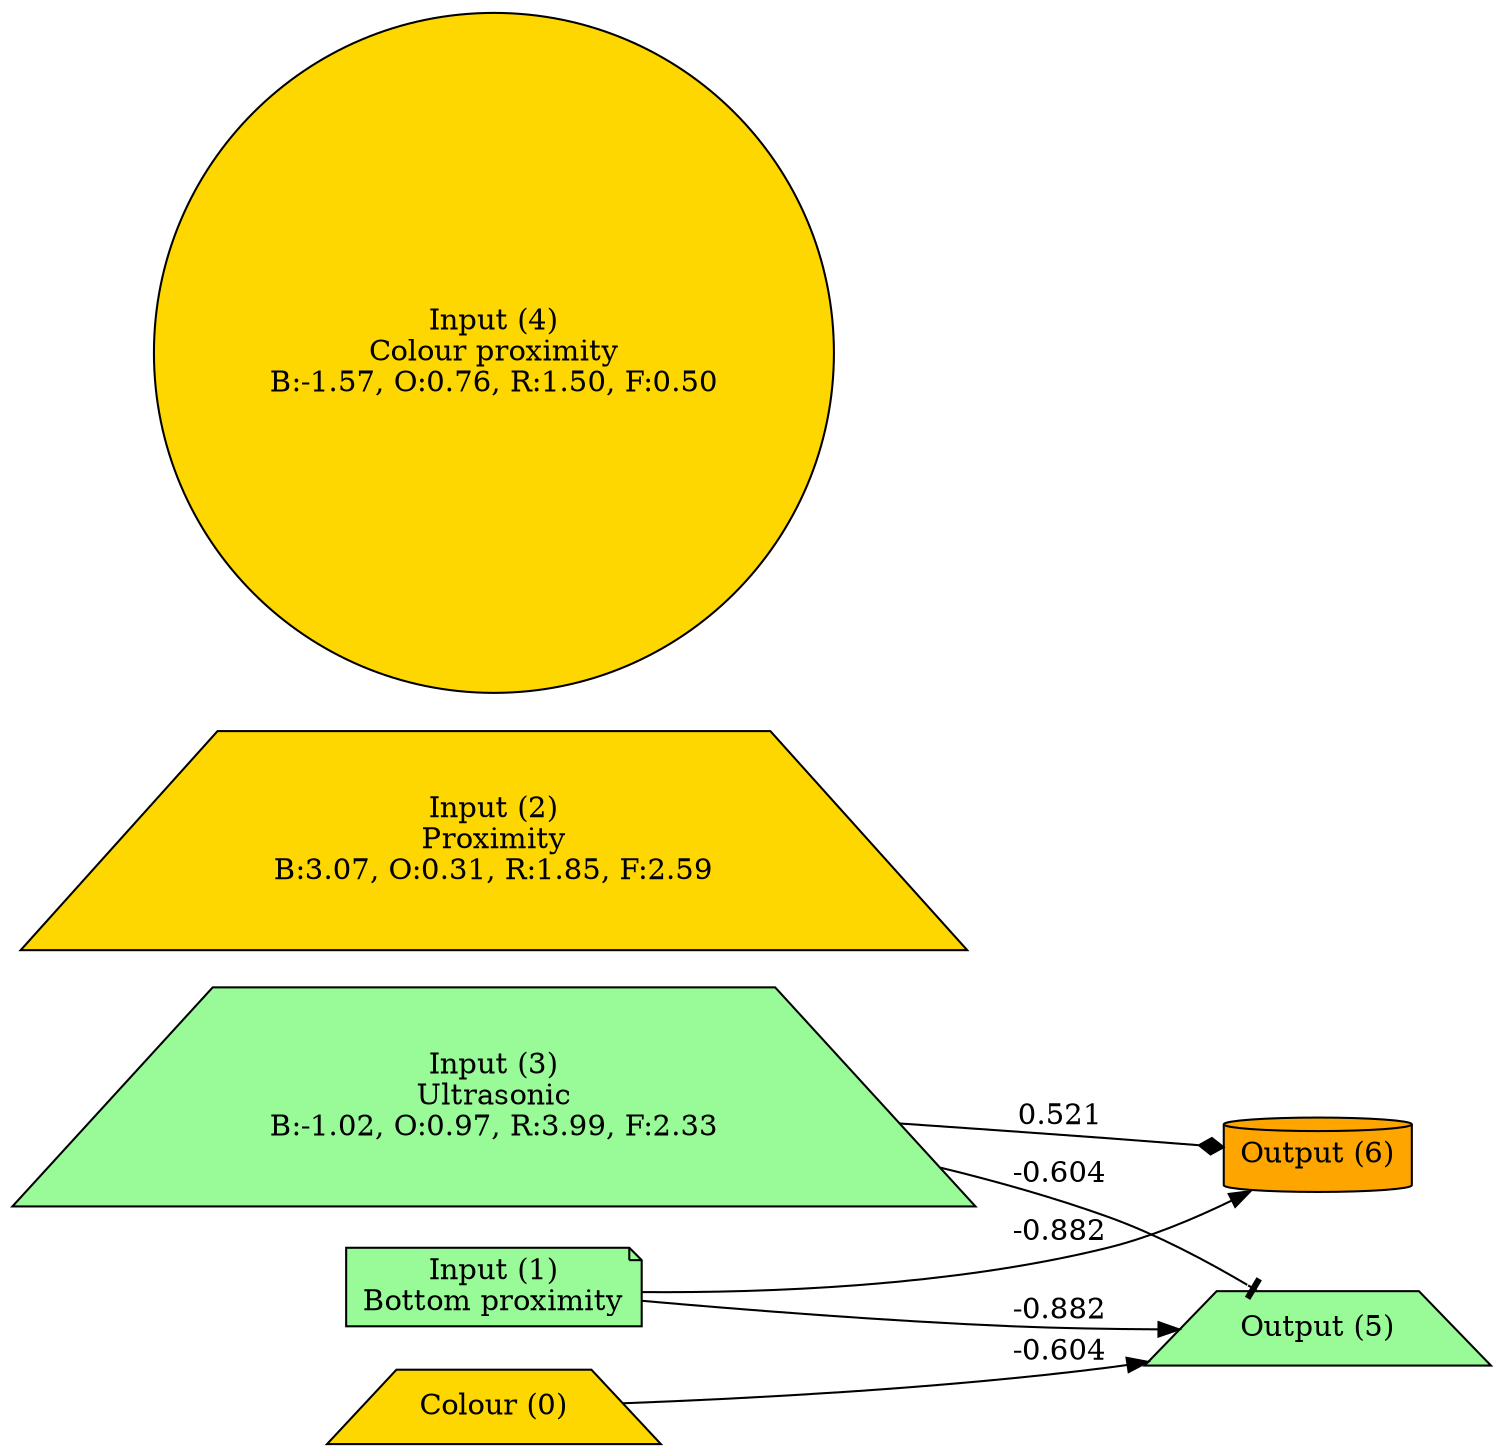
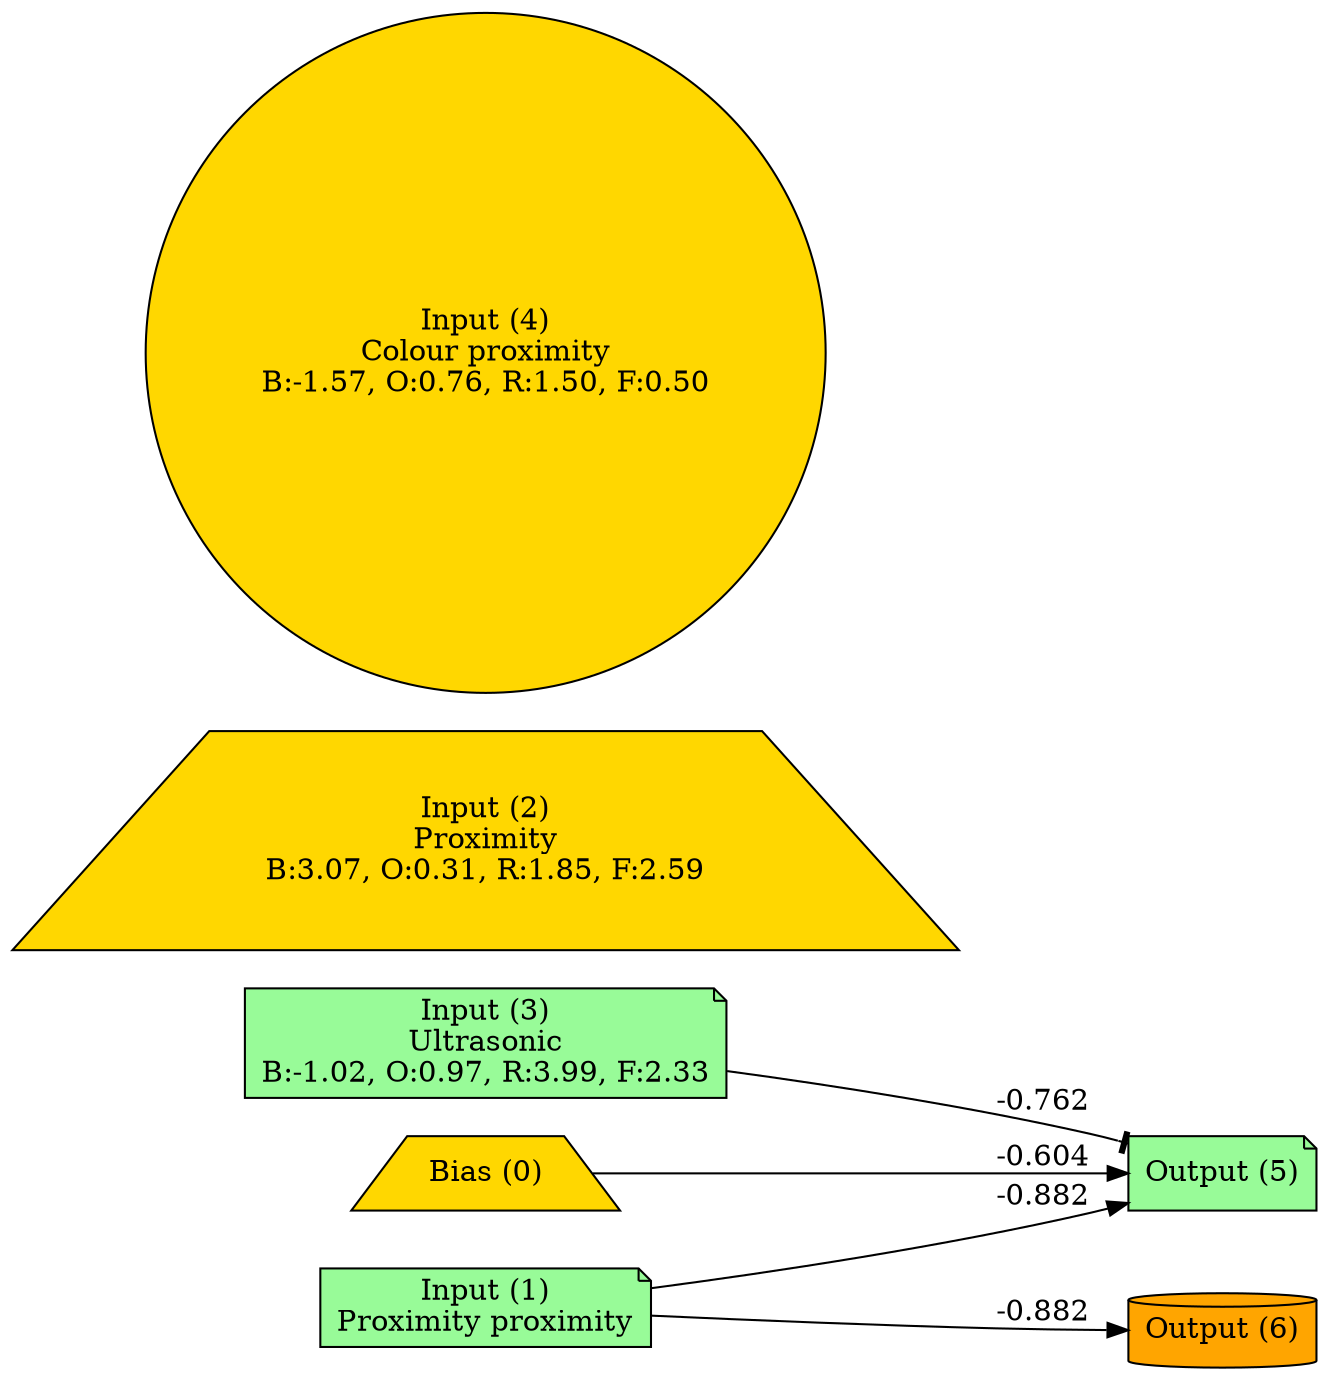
node "Input (3) Ultrasonic B:-1.02, O:0.97, R:3.99, F:2.33": shape trapezium -> note
edge "Input (3) Ultrasonic B:-1.02, O:0.97, R:3.99, F:2.33" -> "Output (6)": removed, label "0.521"
edge "Input (3) Ultrasonic B:-1.02, O:0.97, R:3.99, F:2.33" -> "Output (5)": label "-0.604" -> "-0.762"
node "Input (1) Bottom proximity": label "Input (1) Bottom proximity" -> "Input (1) Proximity proximity"
node "Output (5)": shape trapezium -> note
node "Colour (0)": label "Colour (0)" -> "Bias (0)"
